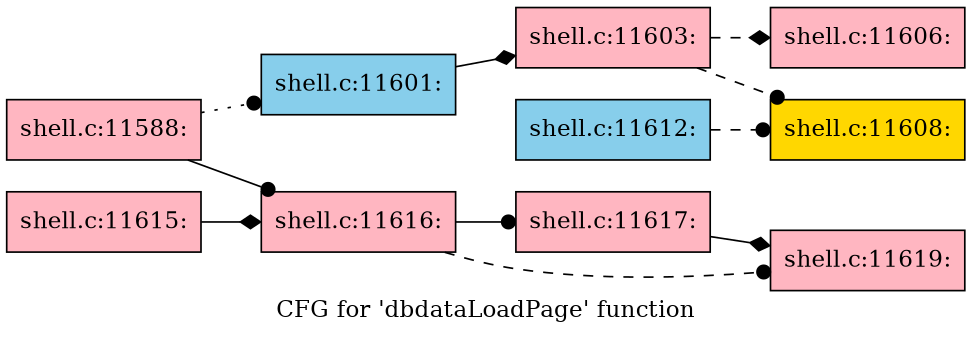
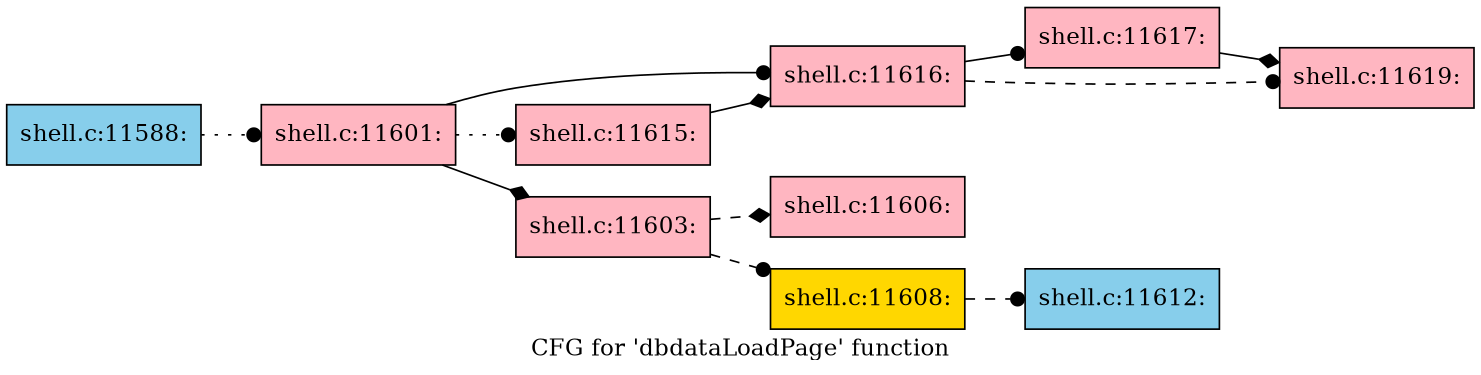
node "shell.c:11601:": fillcolor skyblue -> lightpink
node "shell.c:11588:": fillcolor lightpink -> skyblue
edge "shell.c:11612:" -> "shell.c:11608:": reversed
edge "shell.c:11601:" -> "shell.c:11615:": added
edge "shell.c:11588:" -> "shell.c:11616:": now "shell.c:11601:" -> "shell.c:11616:"
